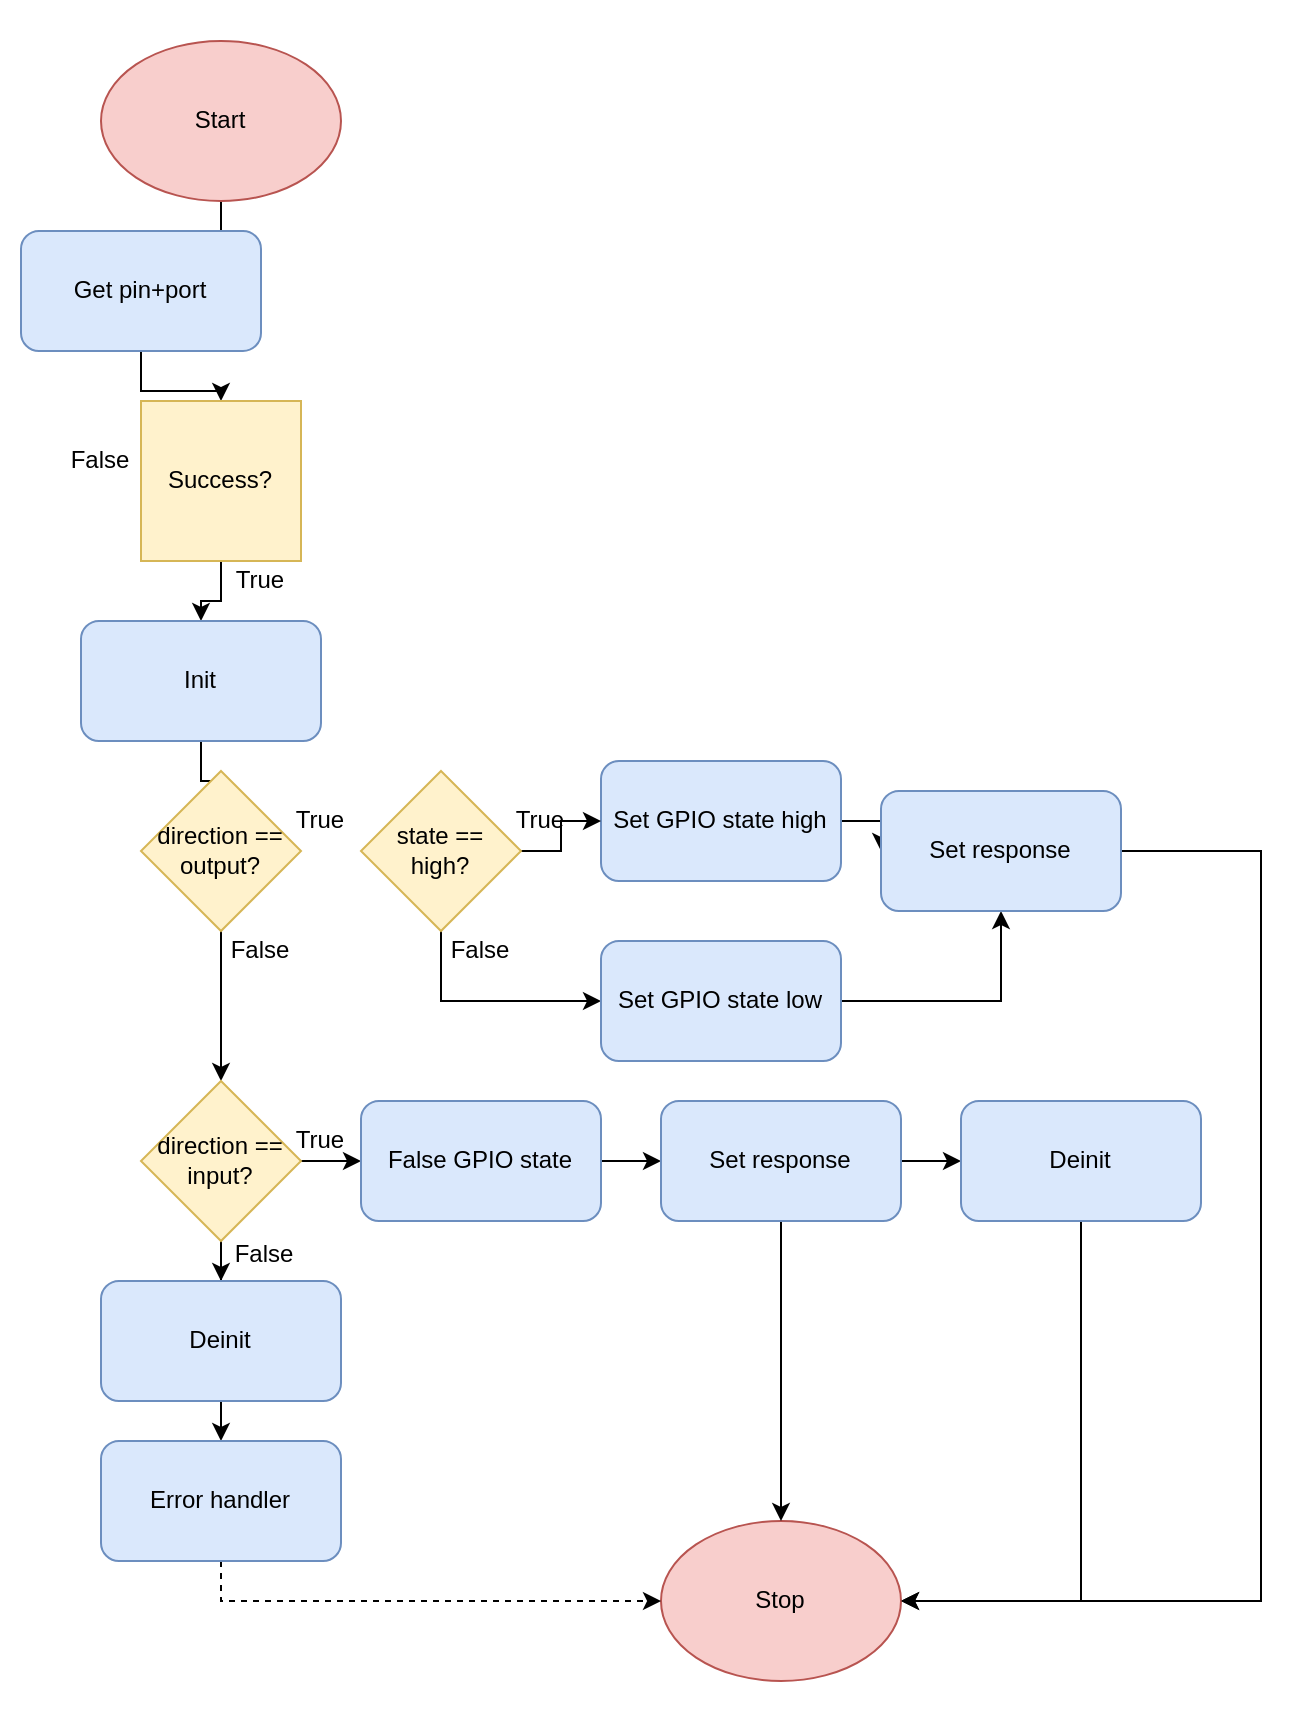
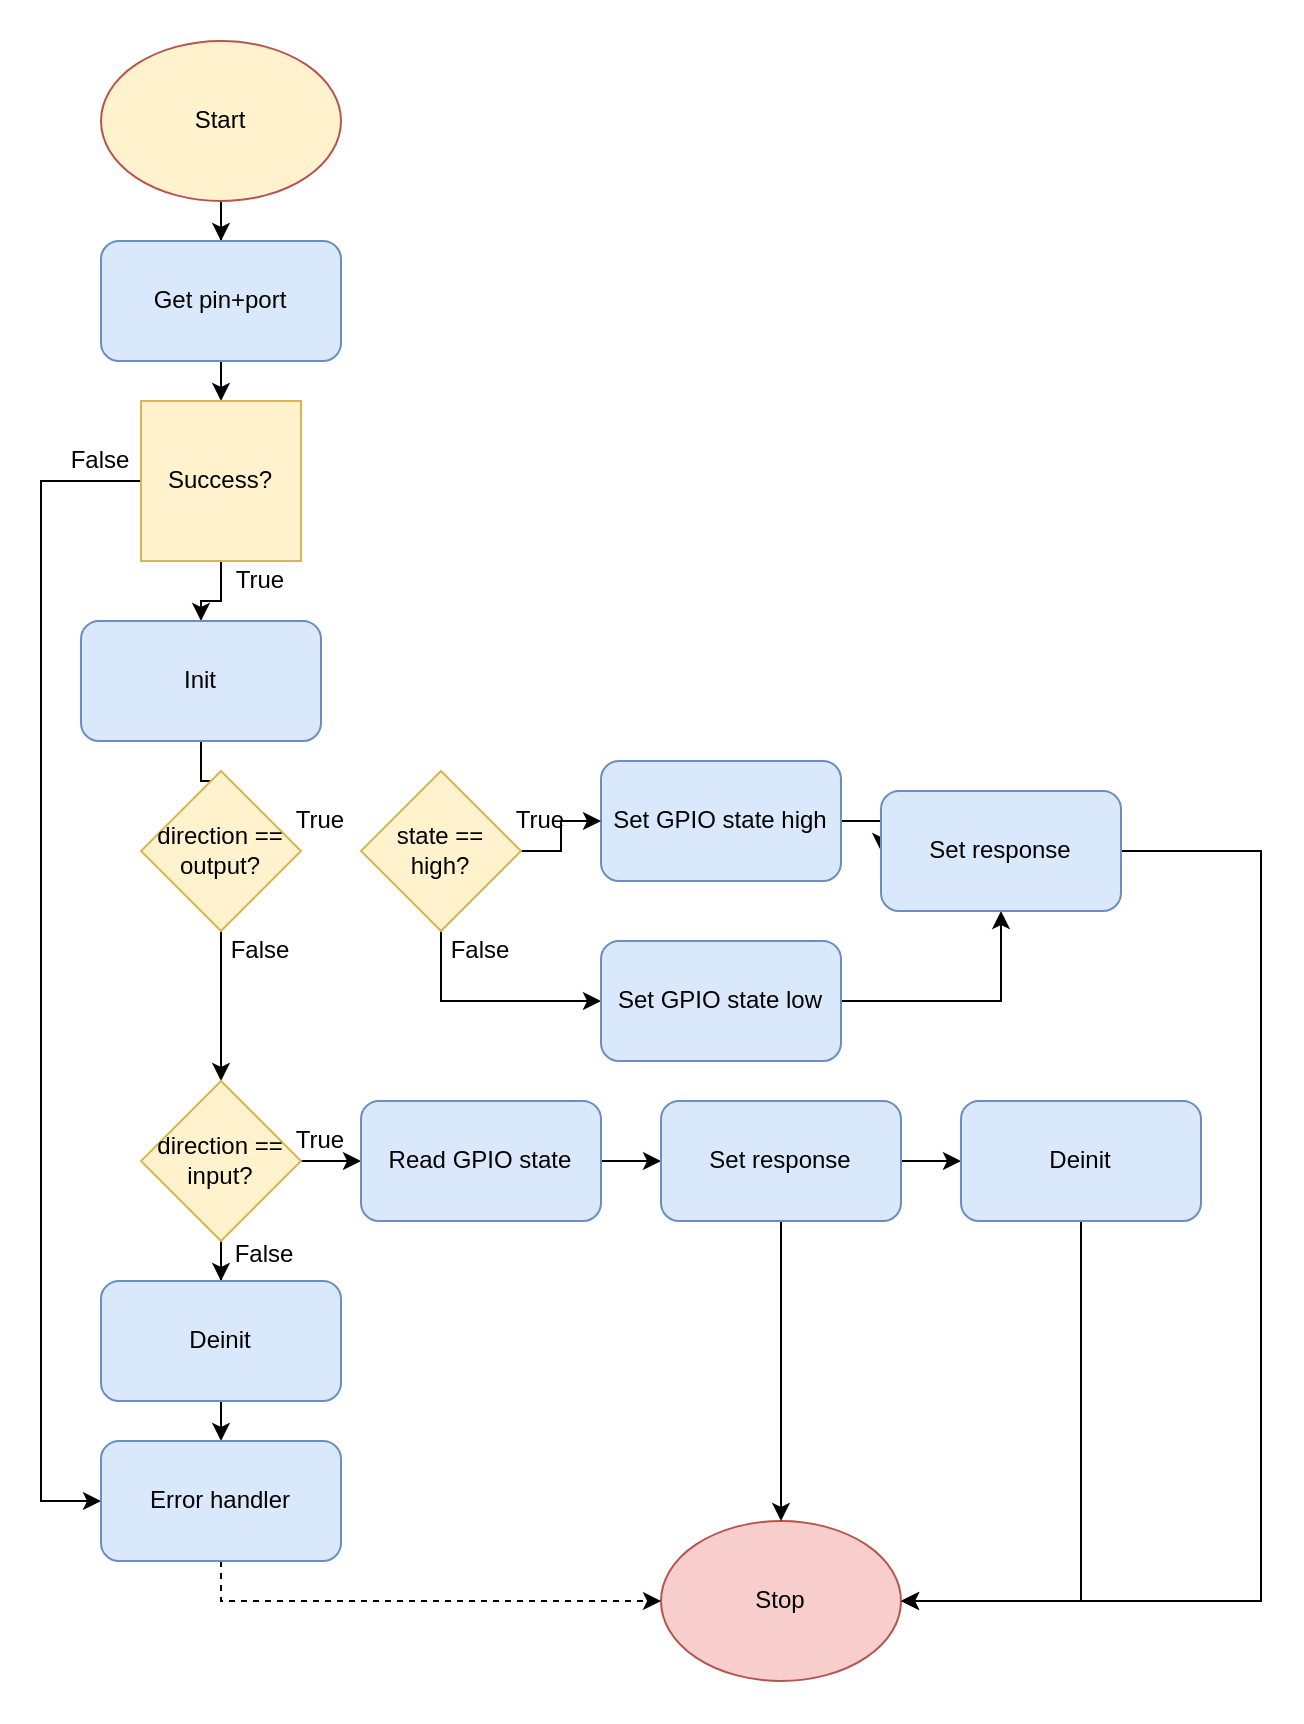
node "Start": fillcolor #f8cecc -> #fff2cc
node "Get pin+port": moved (141, 291) -> (221, 301)
edge "Success?" -> "Error handler": added
node "False GPIO state": label "False GPIO state" -> "Read GPIO state"
